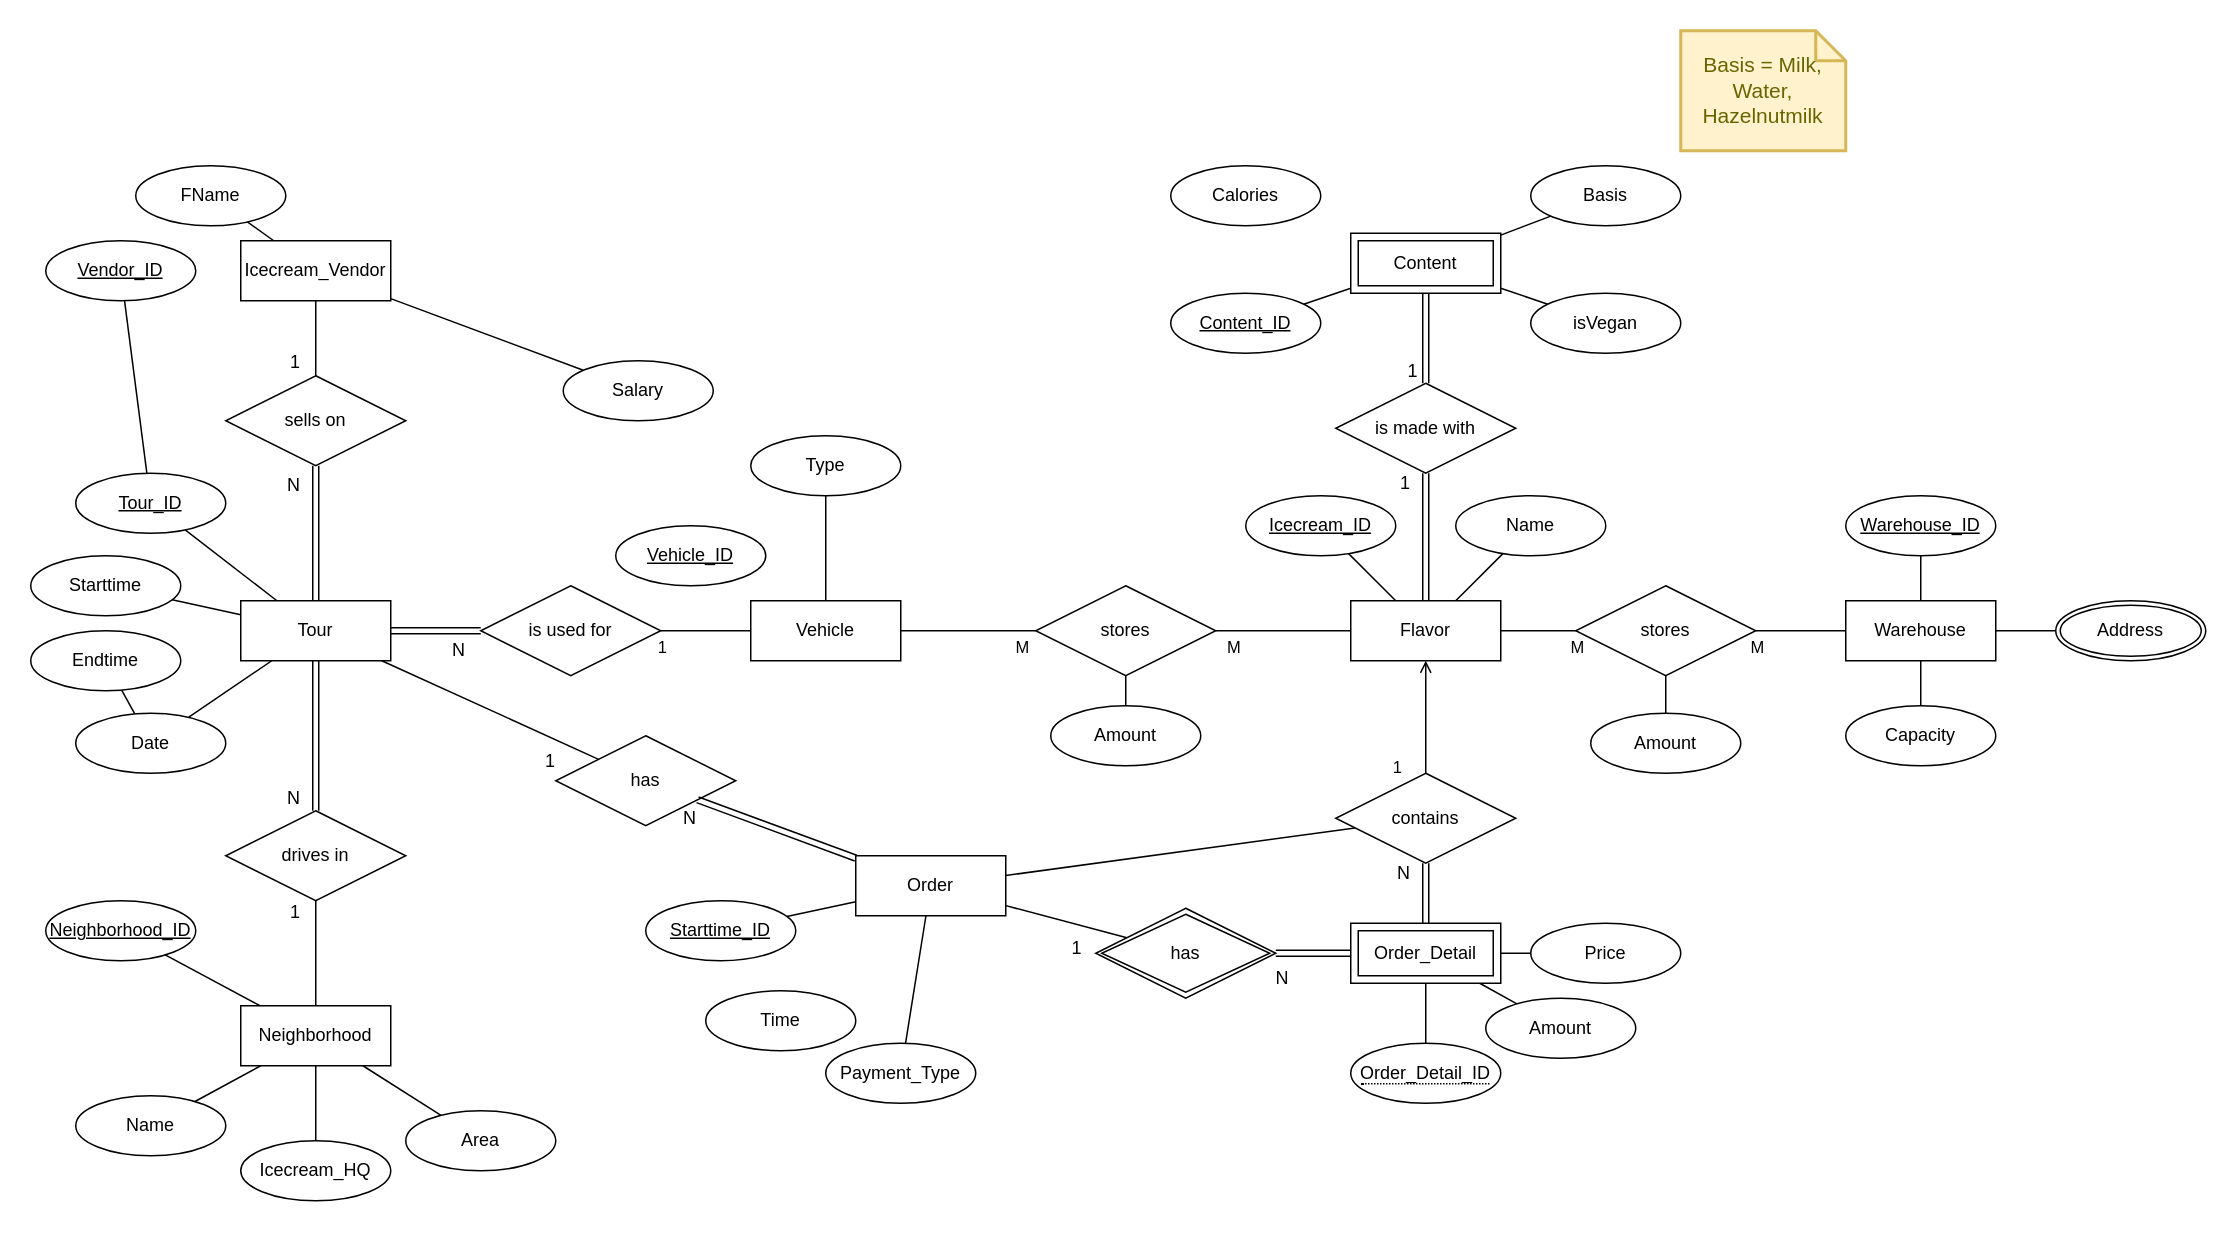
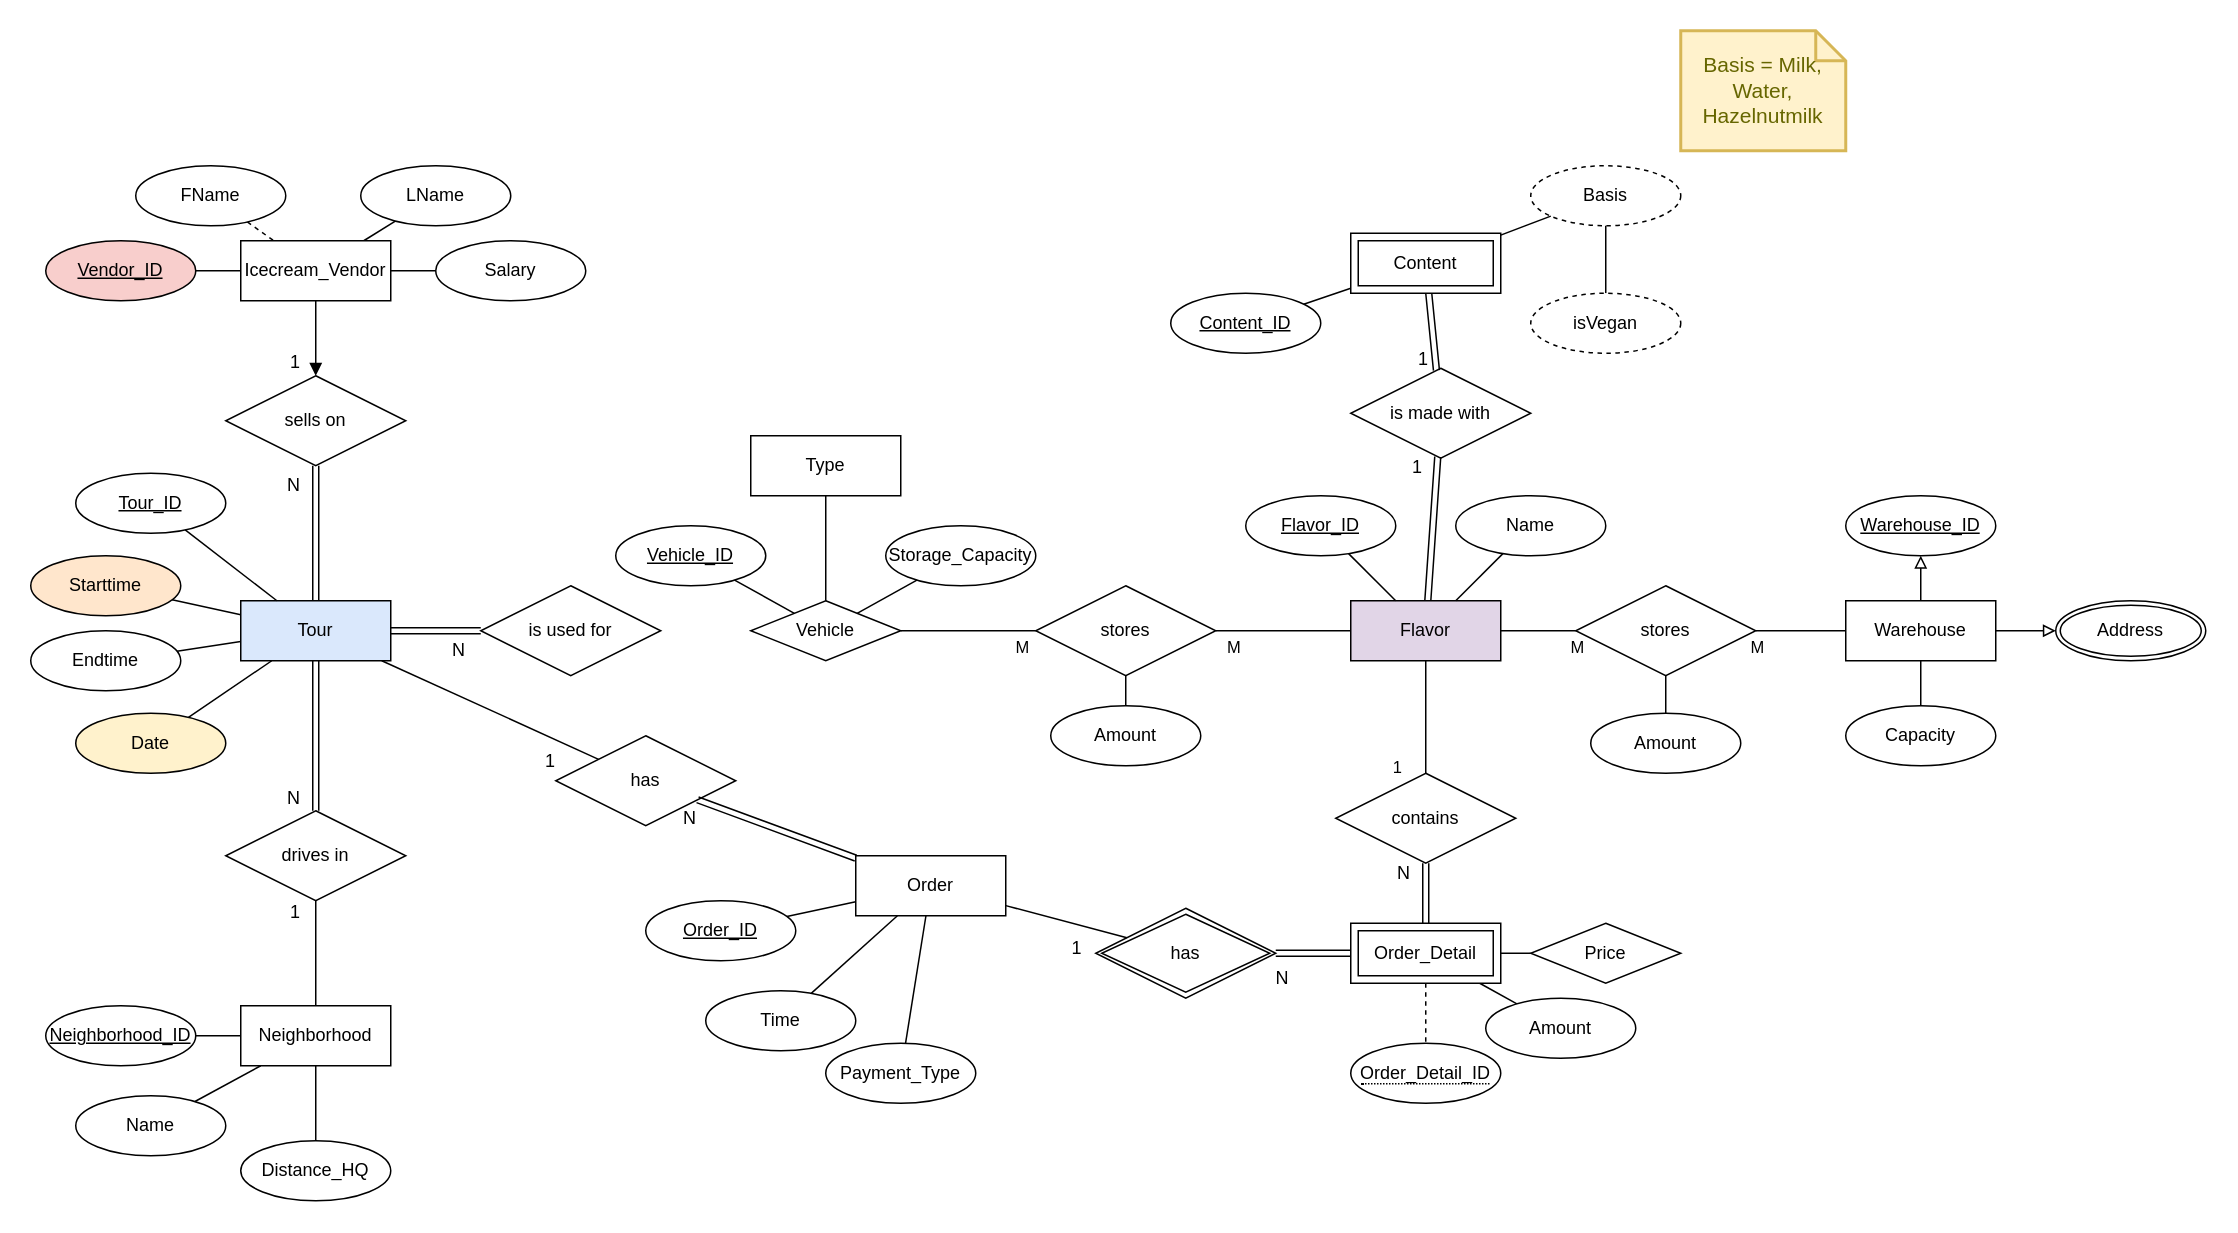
node "LName": added
node "Calories": removed
node "Basis": style solid -> dashed
edge "FName" -- "Icecream_Vendor": style solid -> dashed
edge "LName" -- "Icecream_Vendor": added
node "Vendor_ID": fillcolor #ffffff -> #f8cecc
edge "Content" -- "isVegan": now "Basis" -- "isVegan"
node "isVegan": style solid -> dashed
edge "Icecream_Vendor" -- "sells on": arrowhead none -> block
edge "Vendor_ID" -- "Tour_ID": now "Vendor_ID" -- "Icecream_Vendor"
node "Salary": moved (638, 391) -> (511, 271)
node "is made with": moved (1426, 428) -> (1441, 413)
node "Type": shape ellipse -> rectangle
node "Icecream_ID": label "Icecream_ID" -> "Flavor_ID"
node "Storage_Capacity": added
edge "Warehouse_ID" -- "Warehouse": arrowhead none -> block
node "Starttime": fillcolor #ffffff -> #ffe6cc
edge "Vehicle_ID" -- "Vehicle": added
edge "Storage_Capacity" -- "Vehicle": added
node "Tour": fillcolor #ffffff -> #dae8fc
edge "is used for" -- "Vehicle": removed, label "1"
node "Vehicle": shape rectangle -> diamond
node "Flavor": fillcolor #ffffff -> #e1d5e7
edge "Warehouse" -- "Address": arrowhead none -> block
edge "contains" -> "Flavor": arrowhead open -> none
edge "Endtime" -- "Date": now "Endtime" -- "Tour"
node "Date": fillcolor #ffffff -> #fff2cc
edge "contains" -- "Order": now "Time" -- "Order"
node "Neighborhood_ID": moved (121, 931) -> (121, 1036)
node "Starttime_ID": label "Starttime_ID" -> "Order_ID"
node "Price": shape ellipse -> diamond
edge "Order_Detail" -- "Order_Detail_ID": style solid -> dashed
edge "Neighborhood" -- "Area": removed
node "Area": removed
node "Icecream_HQ": label "Icecream_HQ" -> "Distance_HQ"
